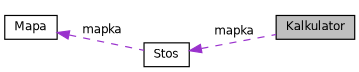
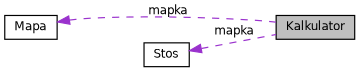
edge "Stos" -> "Mapa": now "Kalkulator" -> "Mapa"
